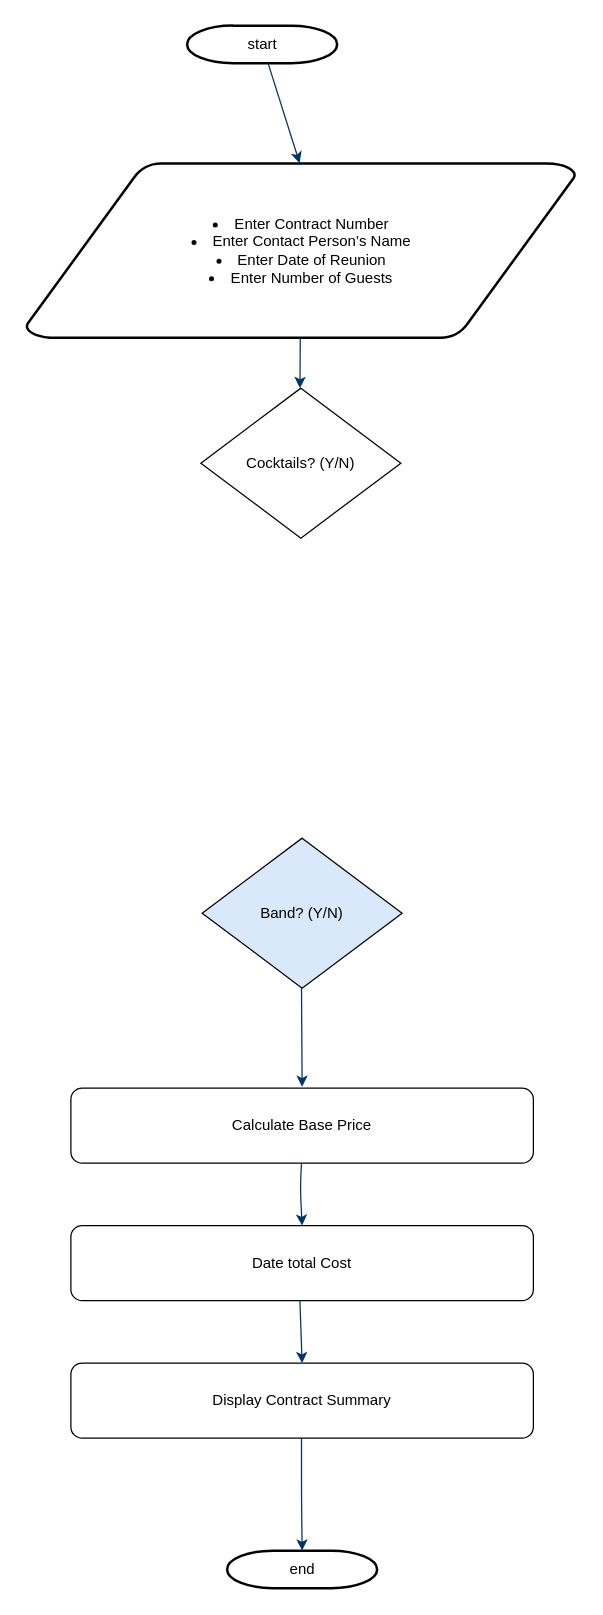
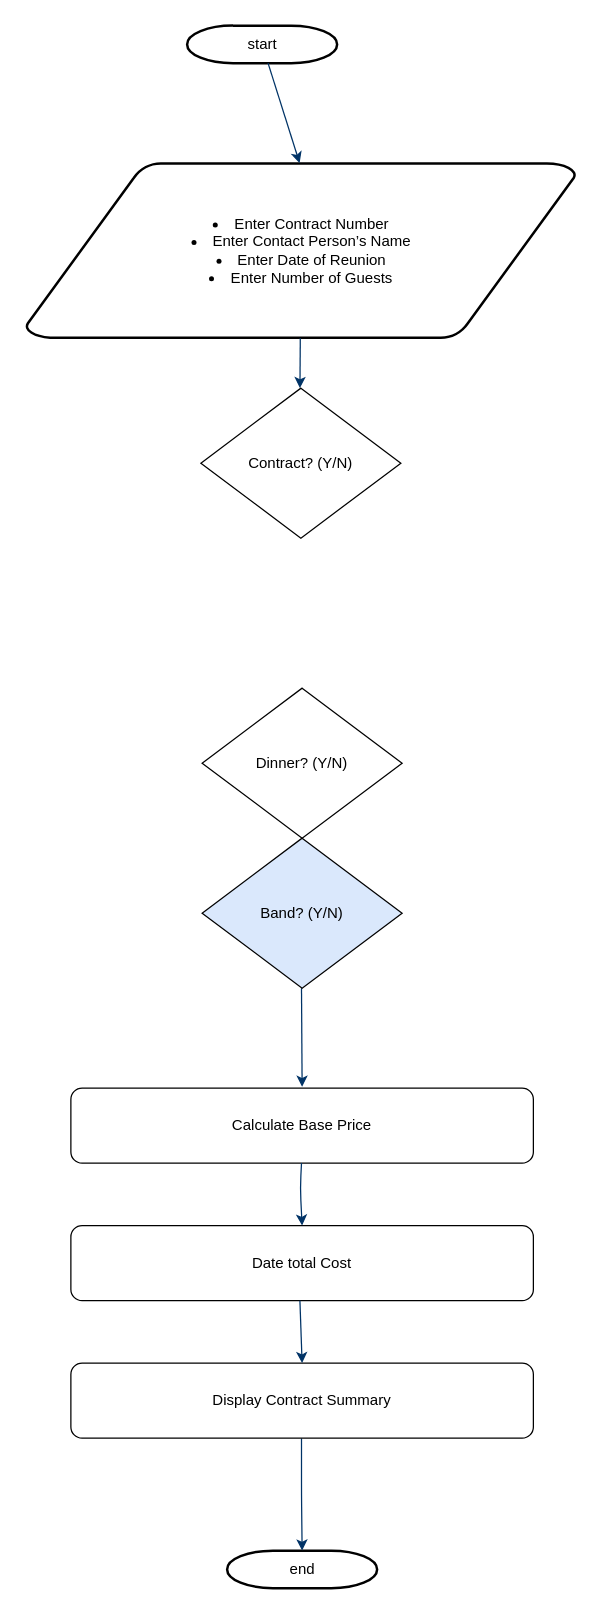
node "Cocktails? (Y/N)": label "Cocktails? (Y/N)" -> "Contract? (Y/N)"
node "Dinner? (Y/N)": added
